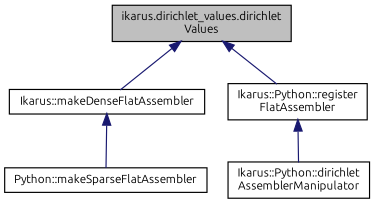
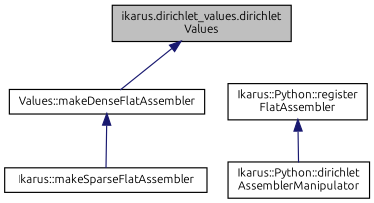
edge "Ikarus::Python::register FlatAssembler" -> "ikarus.dirichlet_values.dirichlet Values": removed
node "Ikarus::makeDenseFlatAssembler": label "Ikarus::makeDenseFlatAssembler" -> "Values::makeDenseFlatAssembler"
node "Python::makeSparseFlatAssembler": label "Python::makeSparseFlatAssembler" -> "Ikarus::makeSparseFlatAssembler"
